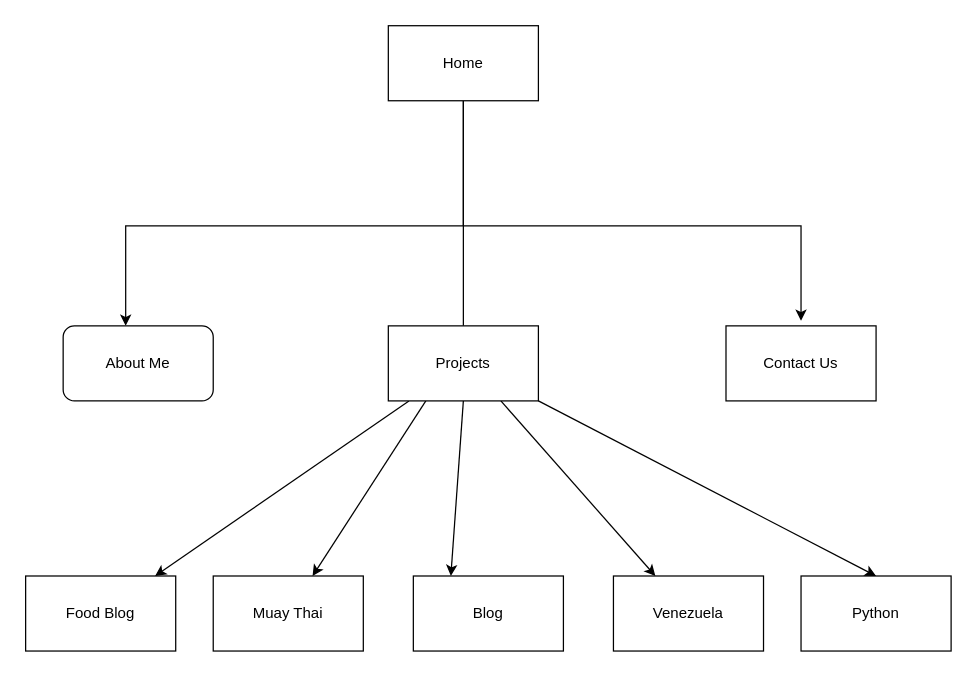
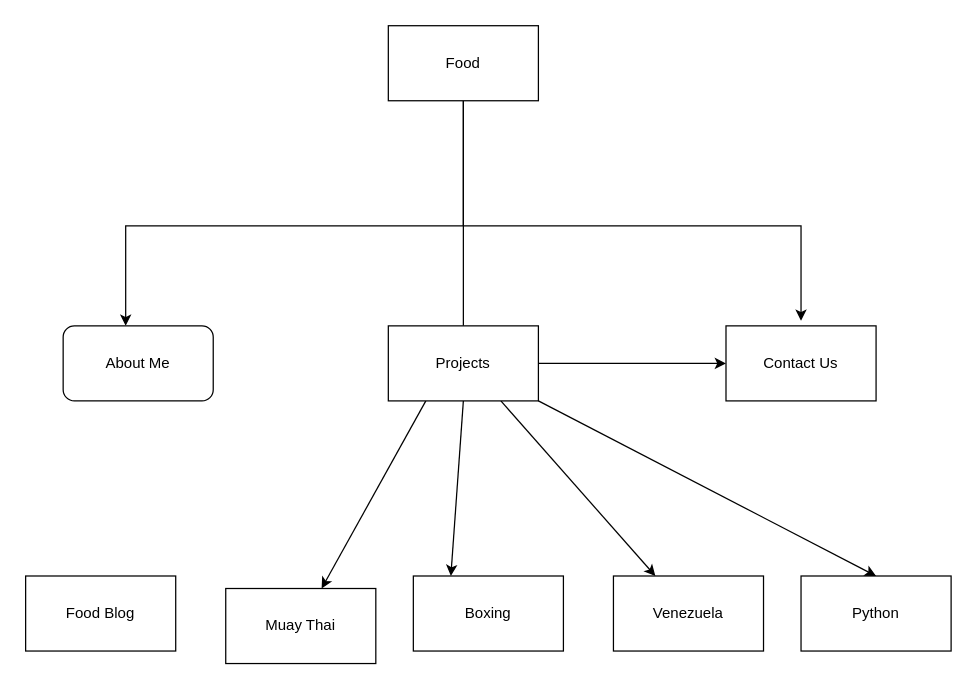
node "Home": label "Home" -> "Food"
edge "Projects" -> "Food Blog": now "Projects" -> "Contact Us"
node "Muay Thai": moved (288, 613) -> (301, 626)
node "Blog": label "Blog" -> "Boxing"
